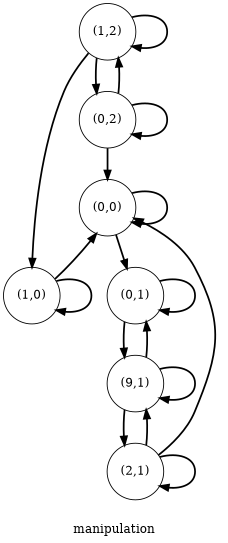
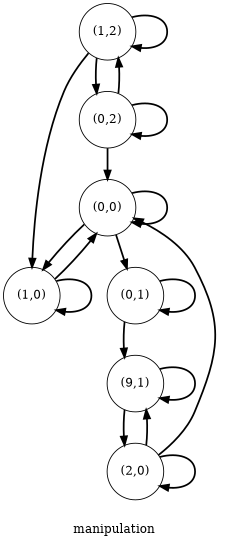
edge "(0,0)" -> "(1,0)": added
edge "(9,1)" -> "(0,1)": removed
node "(2,1)": label "(2,1)" -> "(2,0)"
